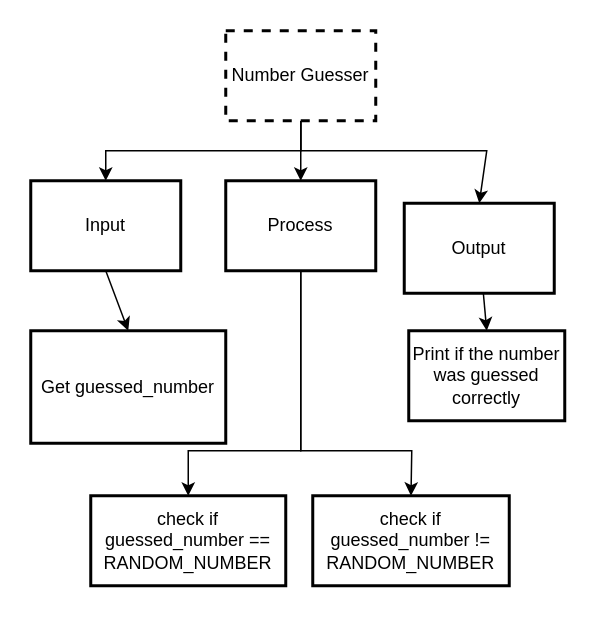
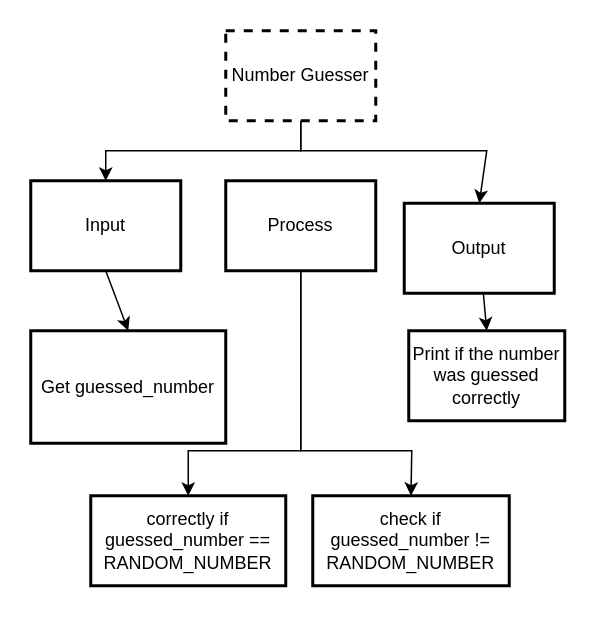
edge "Number Guesser" -> "Process": removed
node "check if guessed_number == RANDOM_NUMBER": label "check if guessed_number == RANDOM_NUMBER" -> "correctly if guessed_number == RANDOM_NUMBER"
